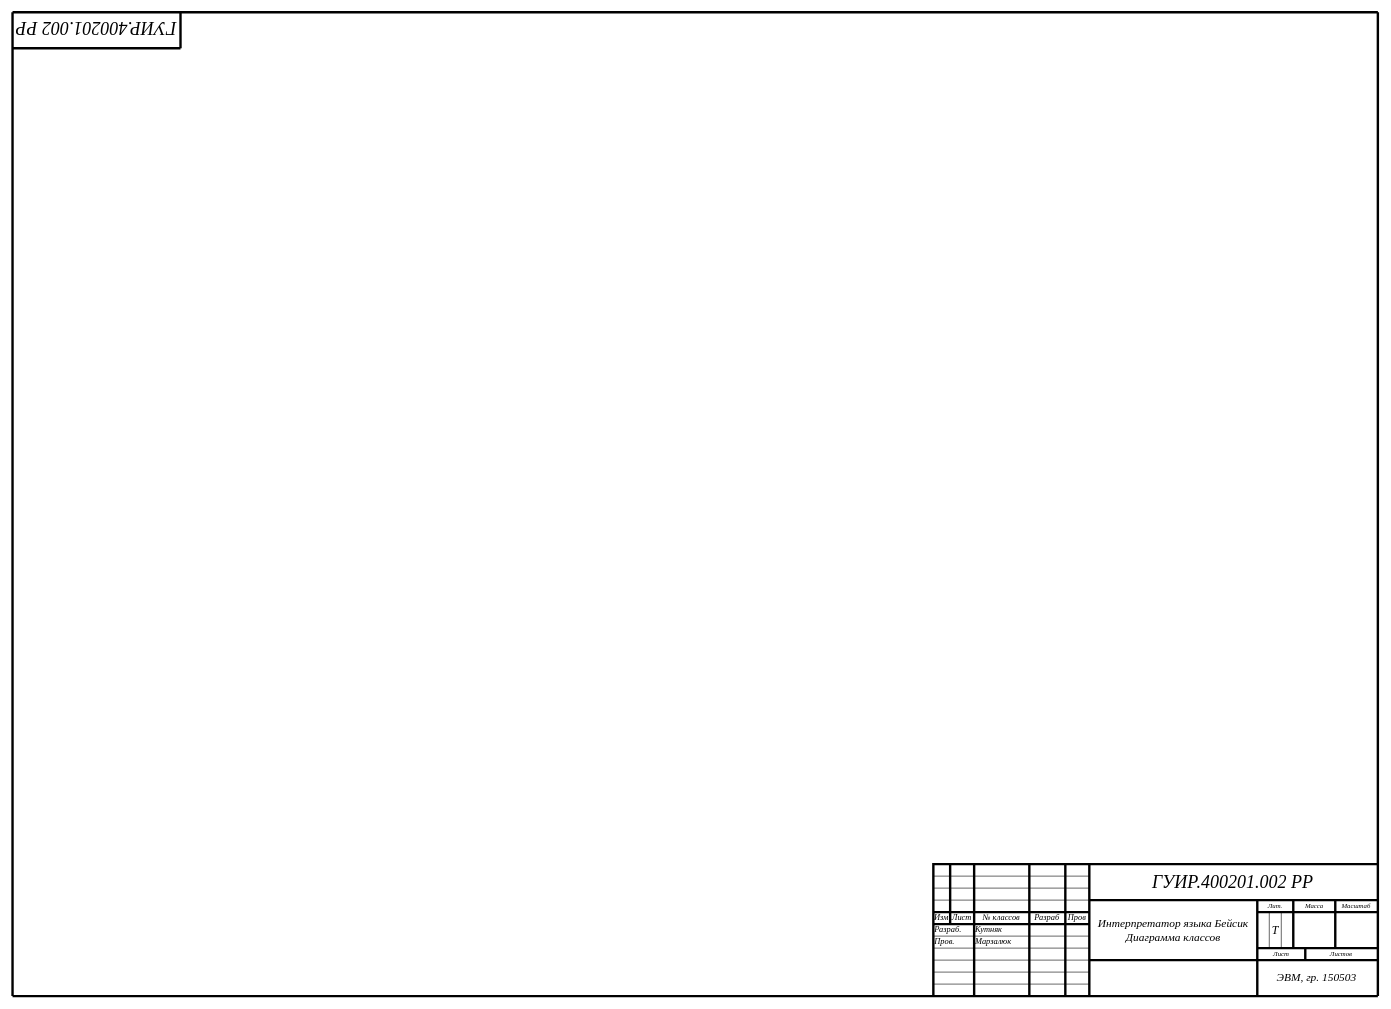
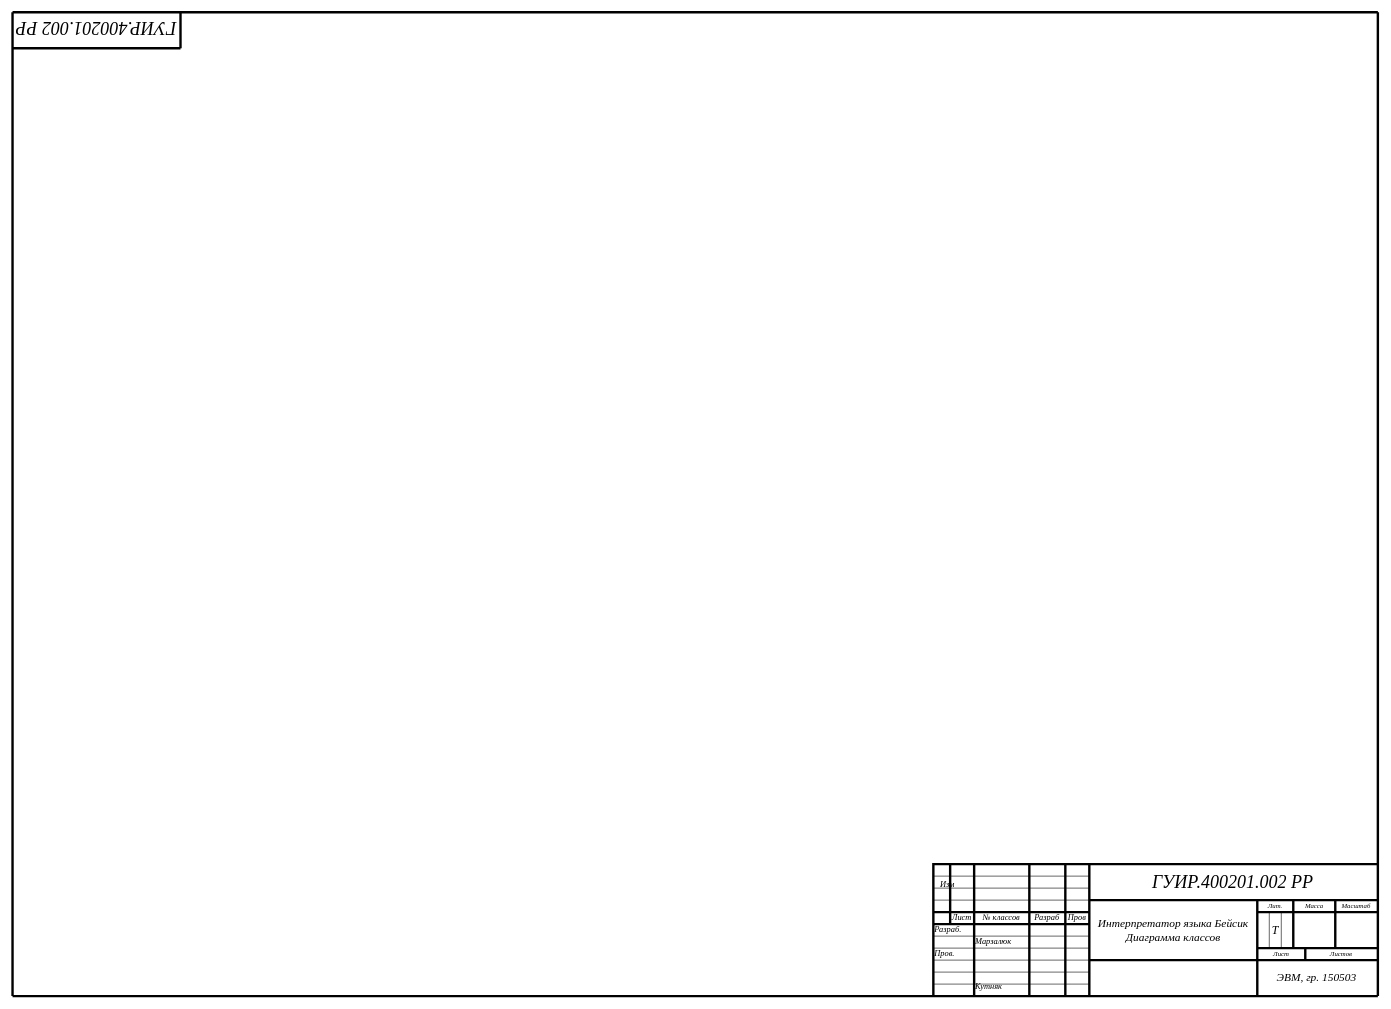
node "Изм": moved (942, 918) -> (948, 885)
node "Кутняк": moved (1003, 930) -> (1003, 987)
node "Пров.": moved (954, 942) -> (954, 954)
